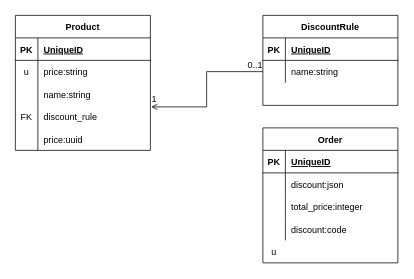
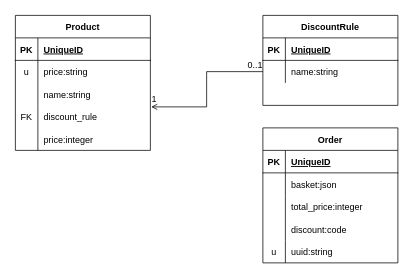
node "price:uuid": label "price:uuid" -> "price:integer"
node "discount:json": label "discount:json" -> "basket:json"
node "uuid:string": added
